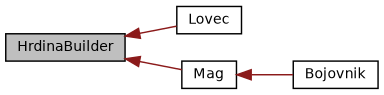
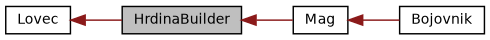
edge "Lovec" -> "HrdinaBuilder": reversed
